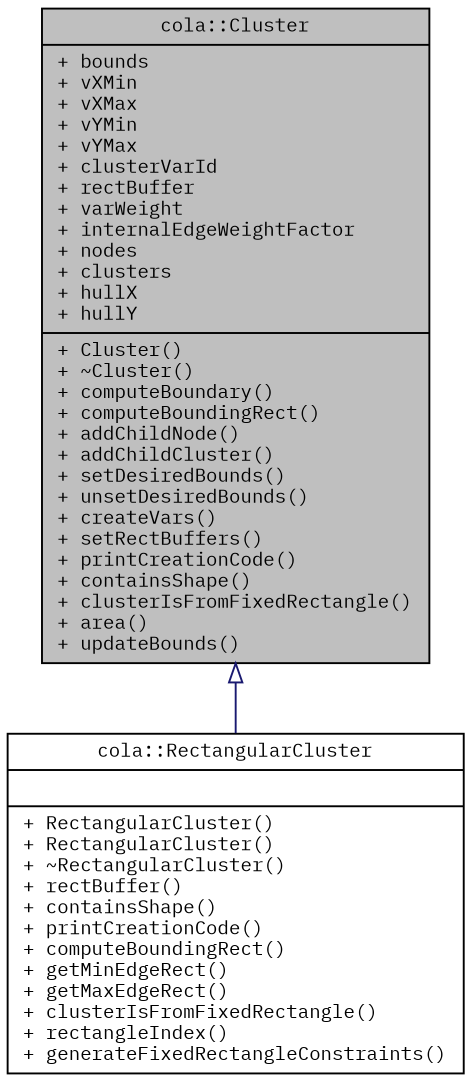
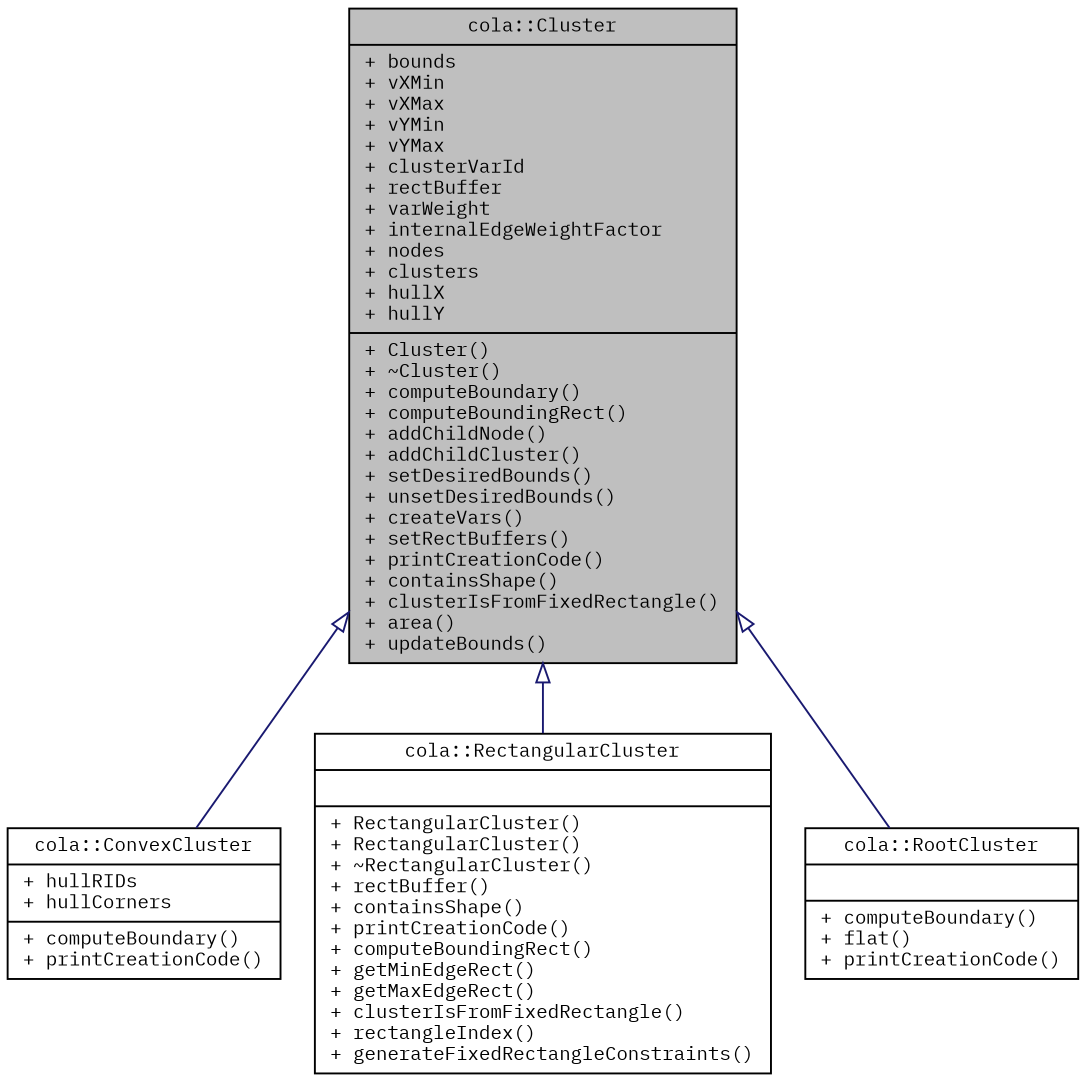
node "cola::ConvexCluster": added
node "cola::RootCluster": added
